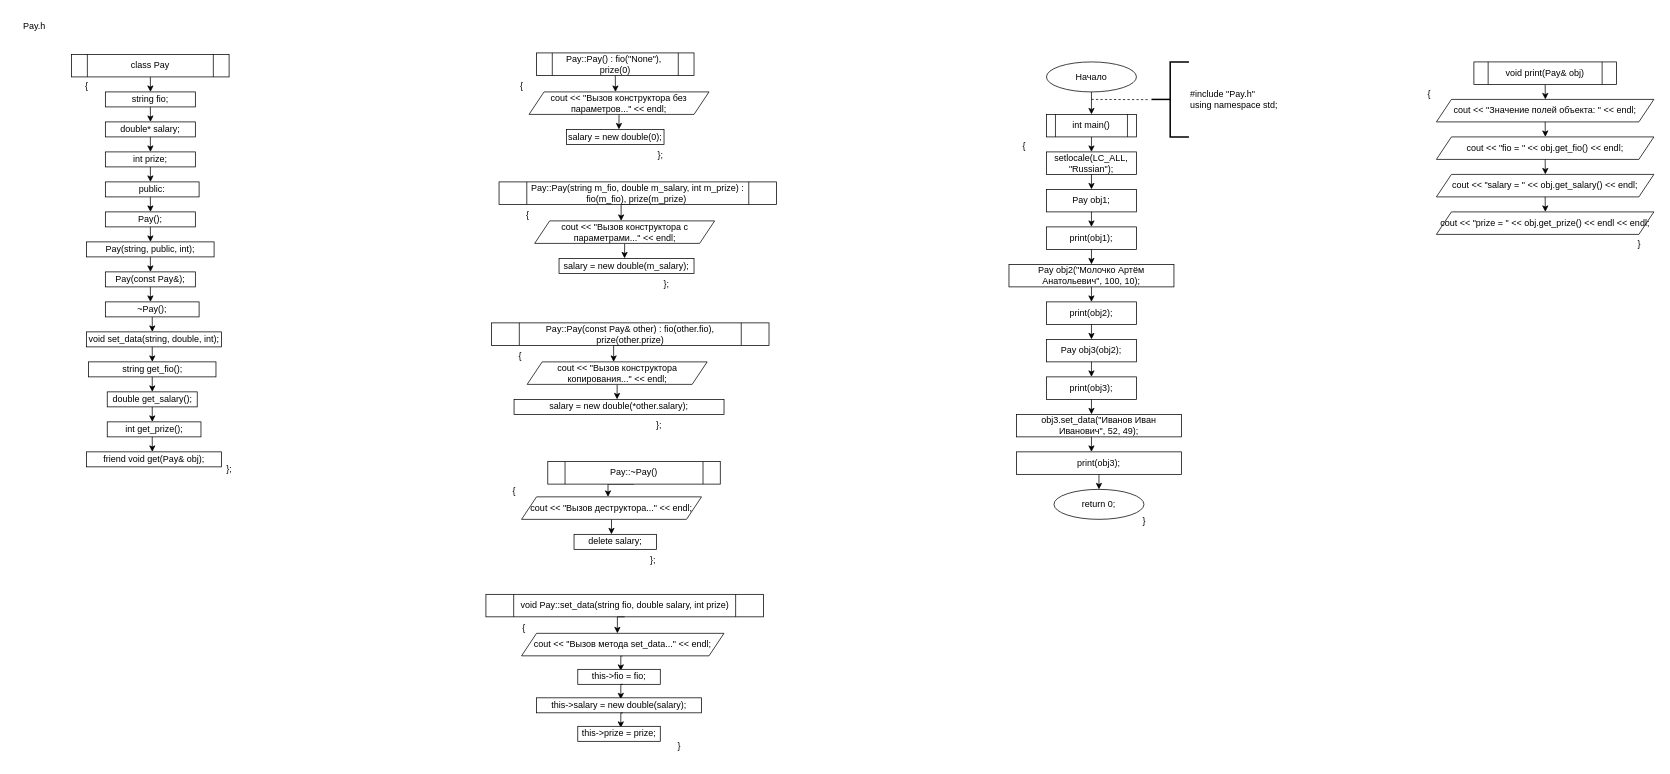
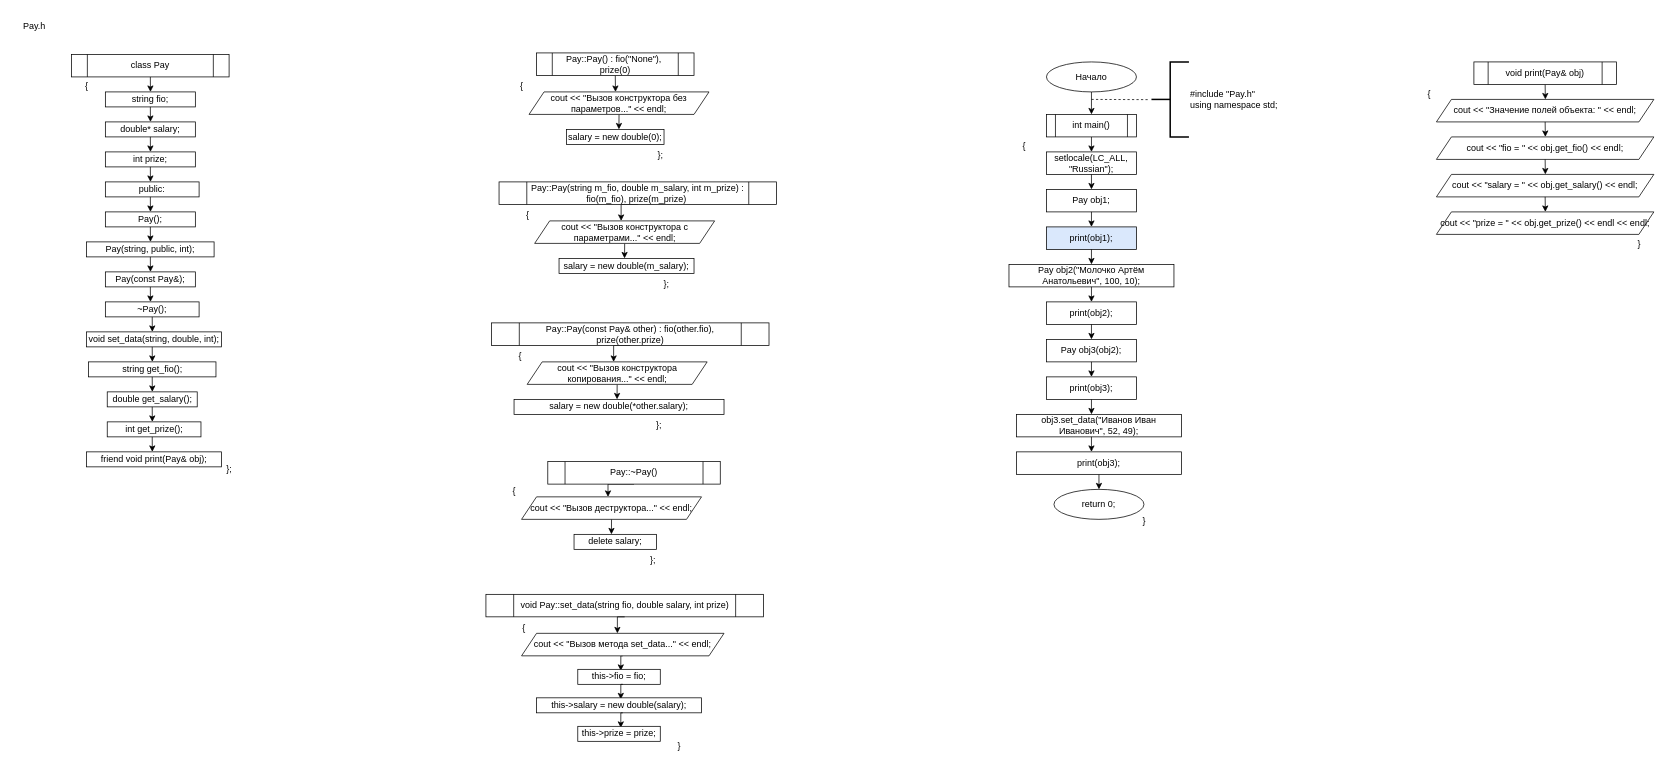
node "print(obj1);": fillcolor #ffffff -> #dae8fc
node "friend void get(Pay& obj);": label "friend void get(Pay& obj);" -> "friend void print(Pay& obj);"
